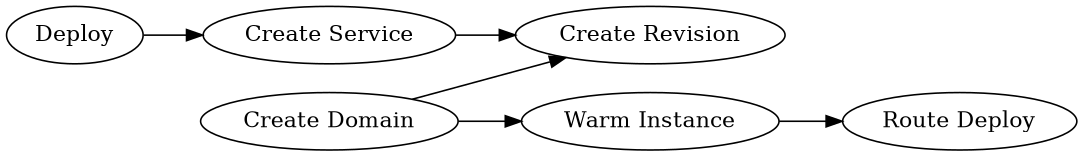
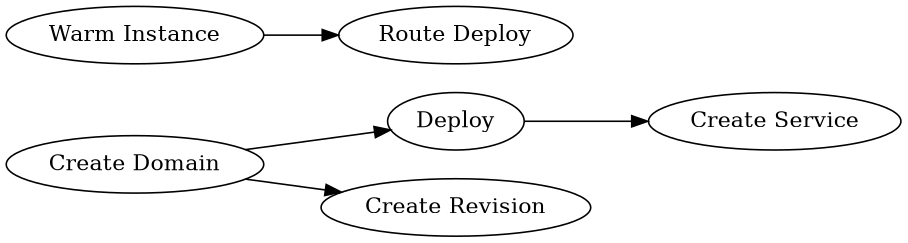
edge "Create Service" -> "Create Revision": removed
edge "Create Domain" -> "Warm Instance": now "Create Domain" -> "Deploy"
